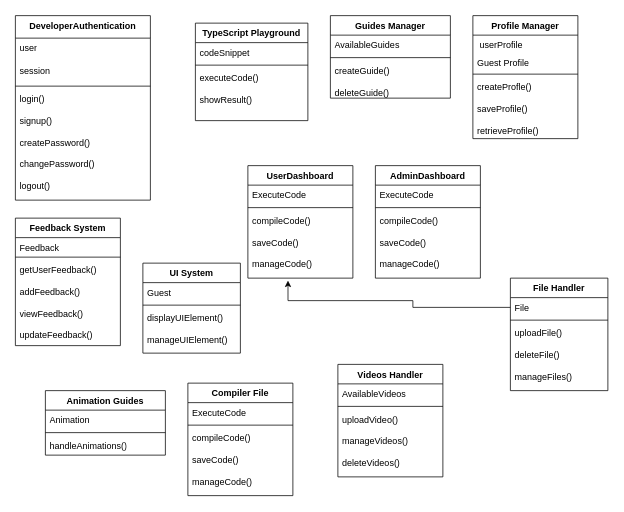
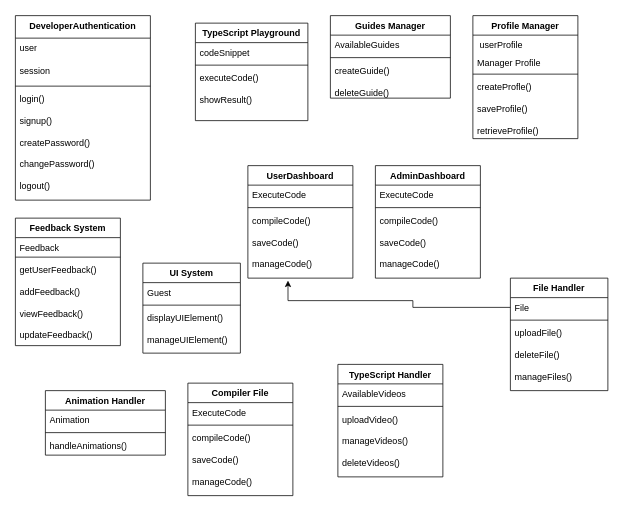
node "Guest Profile": label "Guest Profile" -> "Manager Profile"
node "Videos Handler": label "Videos Handler" -> "TypeScript Handler"
node "Animation Guides": label "Animation Guides" -> "Animation Handler"
